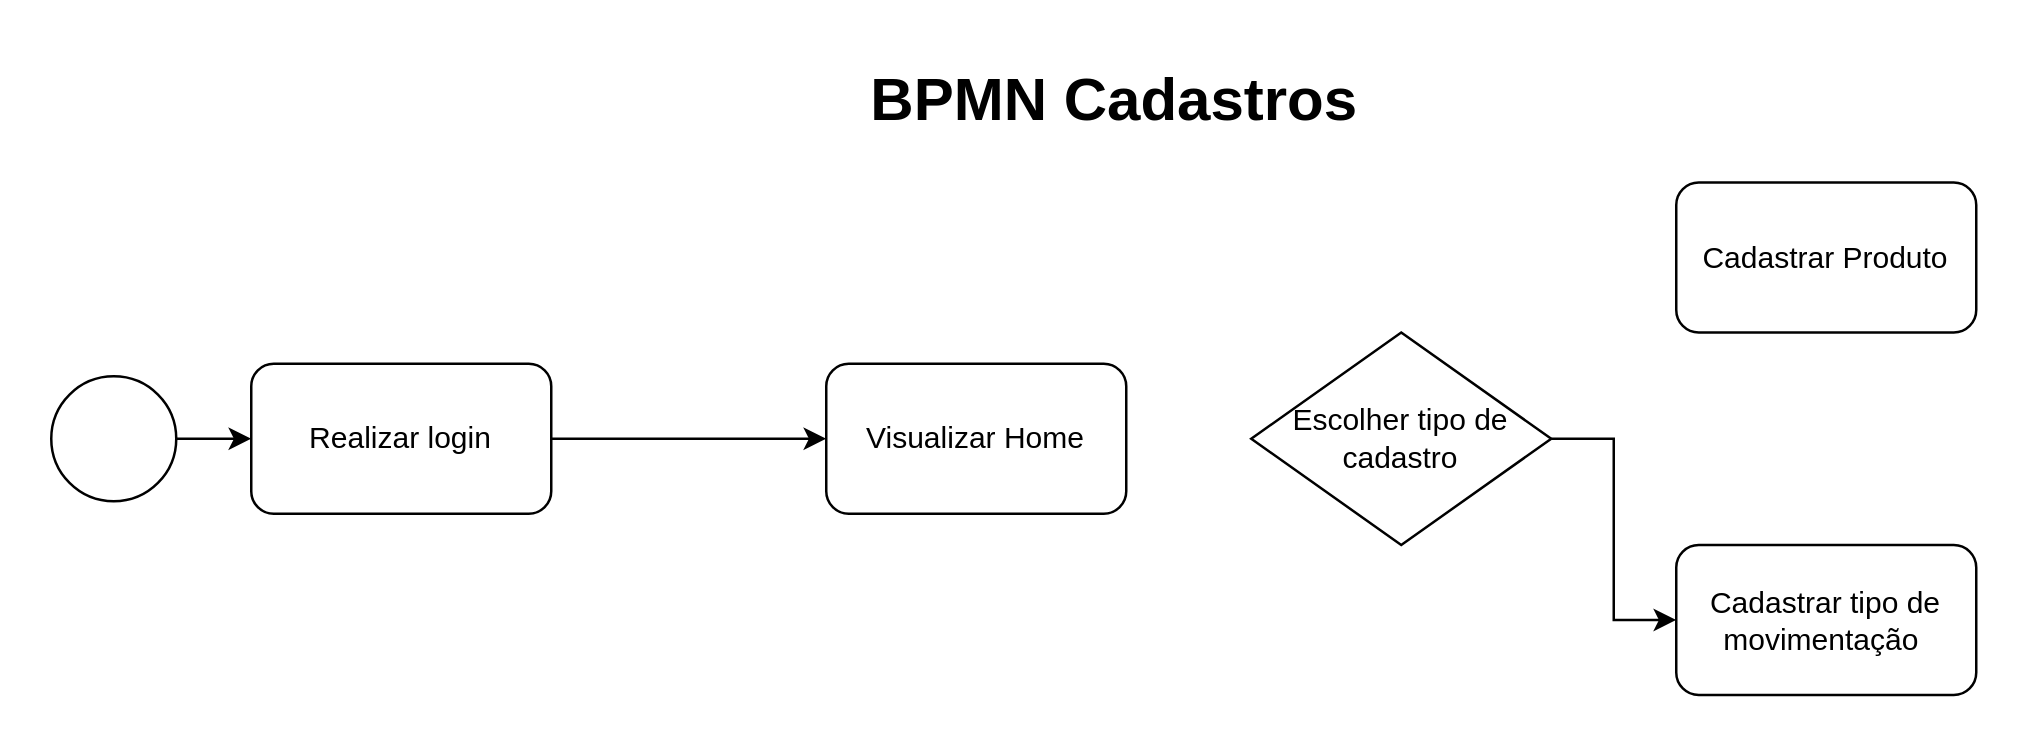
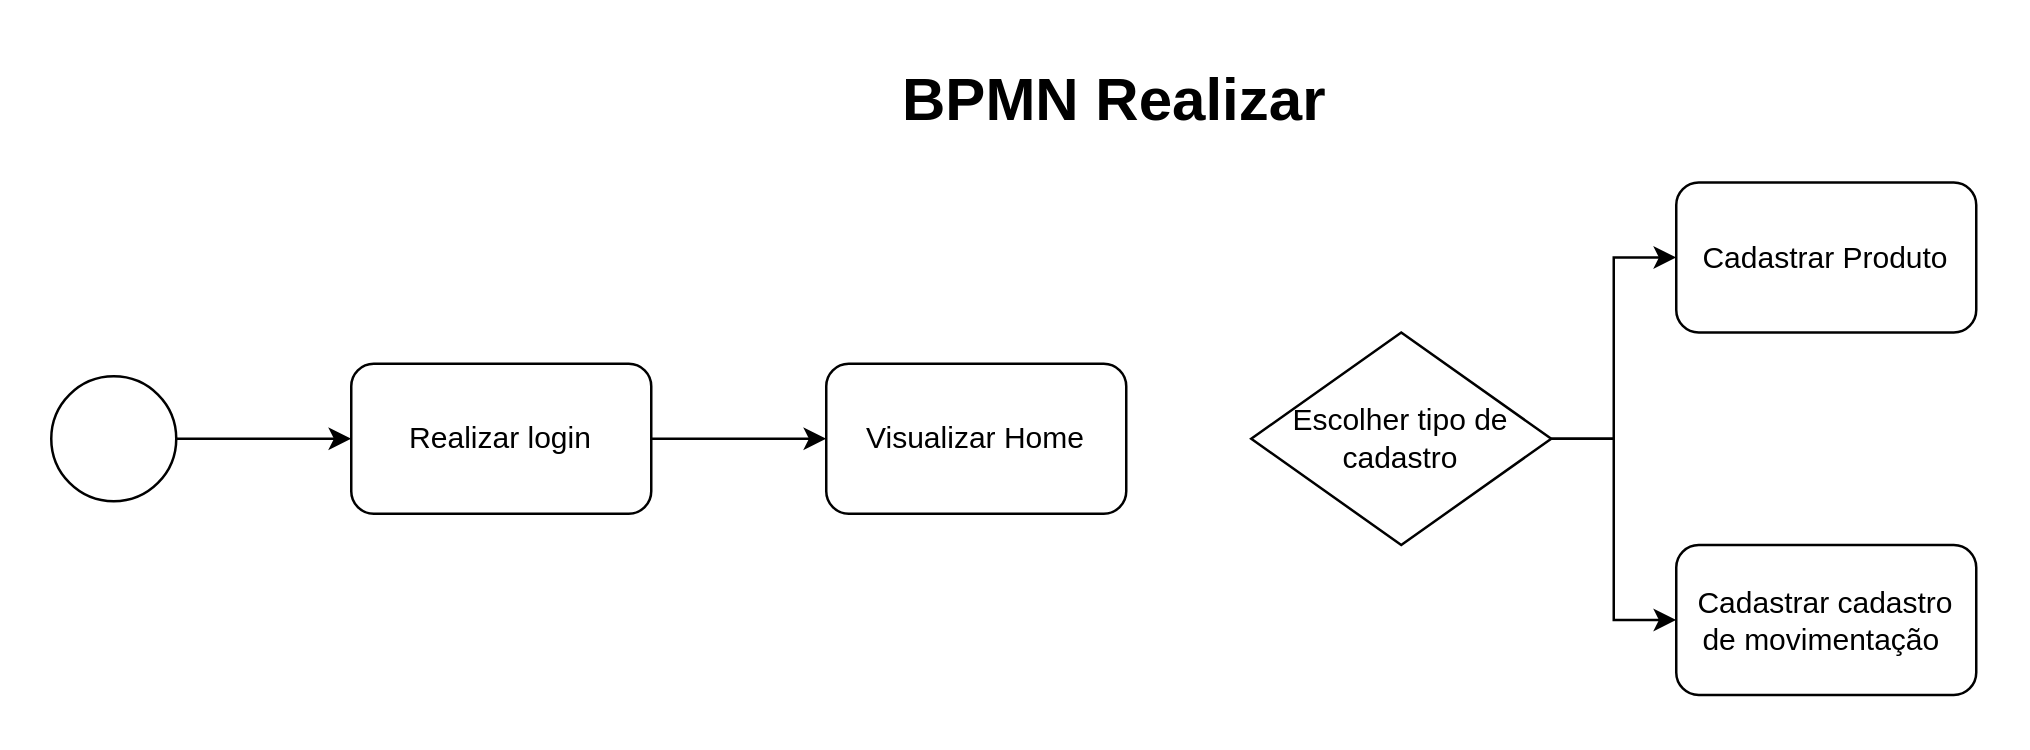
node "BPMN Cadastros": label "BPMN Cadastros" -> "BPMN Realizar"
edge "Escolher tipo de cadastro" -> "Cadastrar Produto": added
node "Realizar login": moved (401, 439) -> (501, 439)
node "Cadastrar tipo de movimentação": label "Cadastrar tipo de movimentação" -> "Cadastrar cadastro de movimentação"
